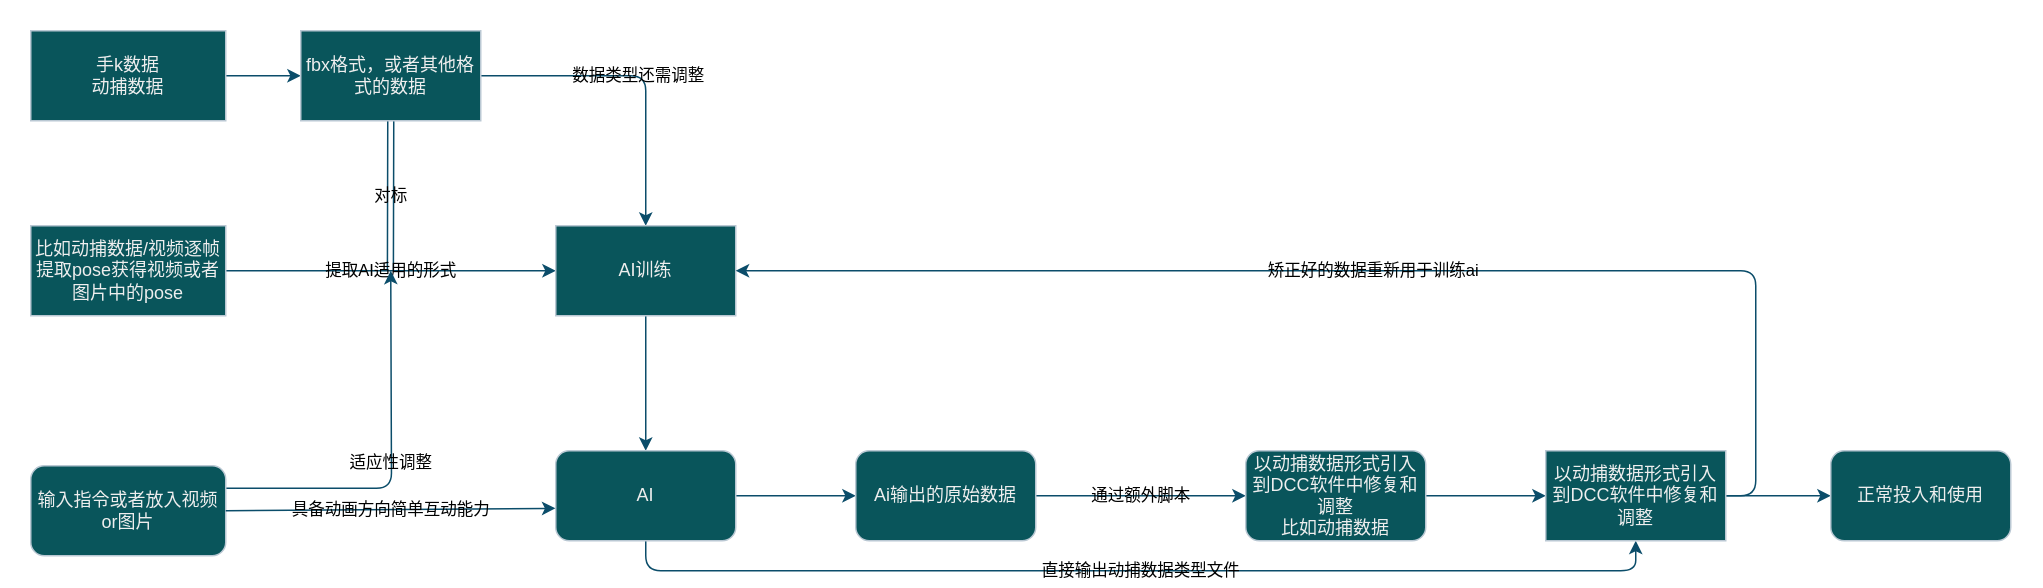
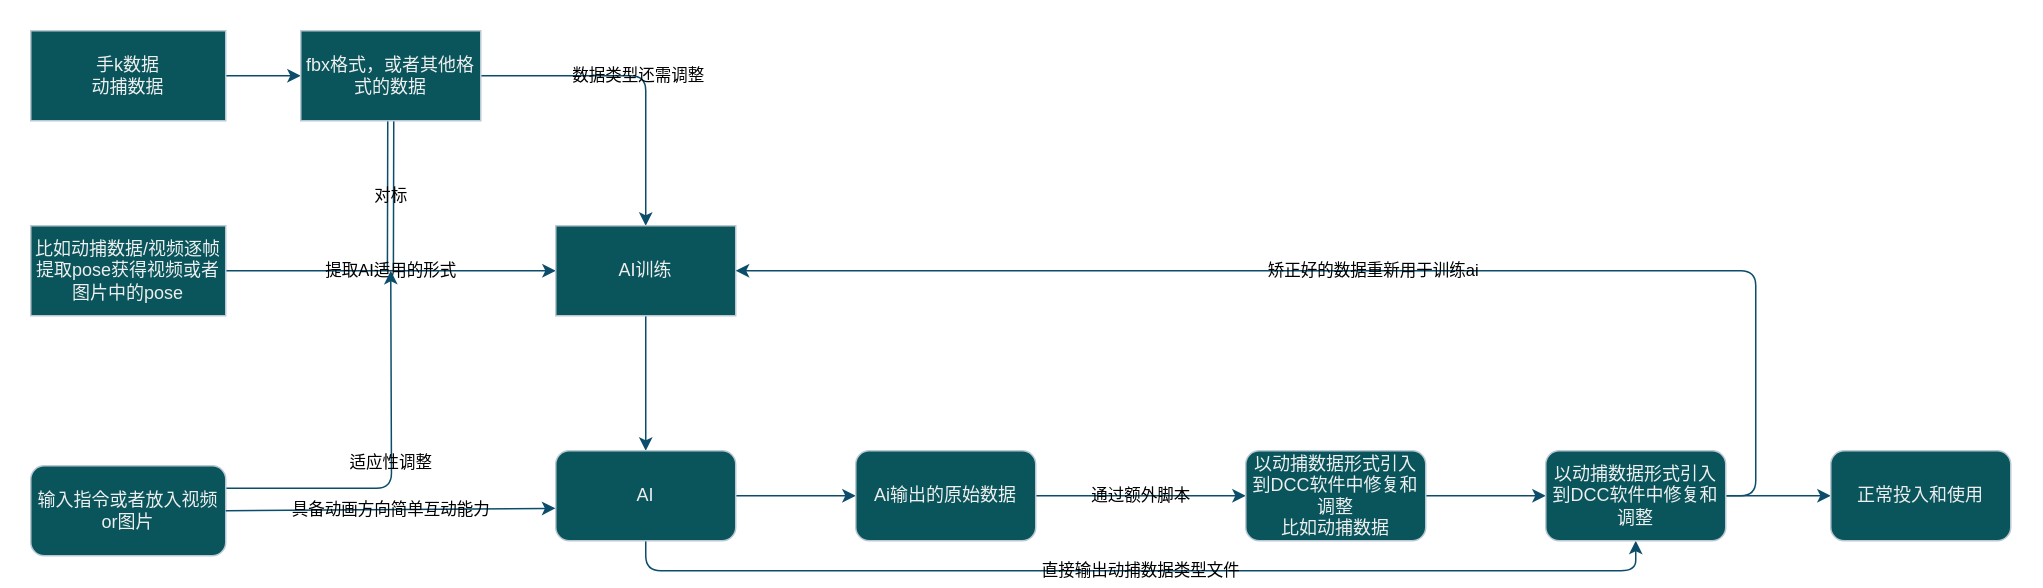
node "以动捕数据形式引入到DCC软件中修复和调整": shape rectangle -> rounded rectangle
